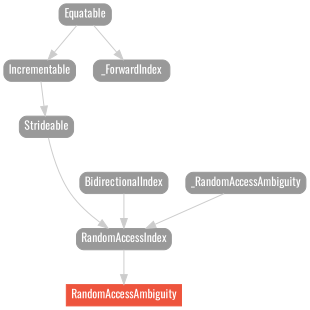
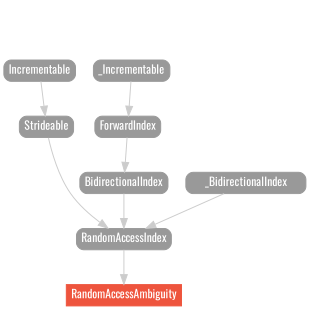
node "Equatable": removed
node "_ForwardIndex": label "_ForwardIndex" -> "_Incrementable"
node "ForwardIndex": added
node "_RandomAccessAmbiguity": label "_RandomAccessAmbiguity" -> "_BidirectionalIndex"
